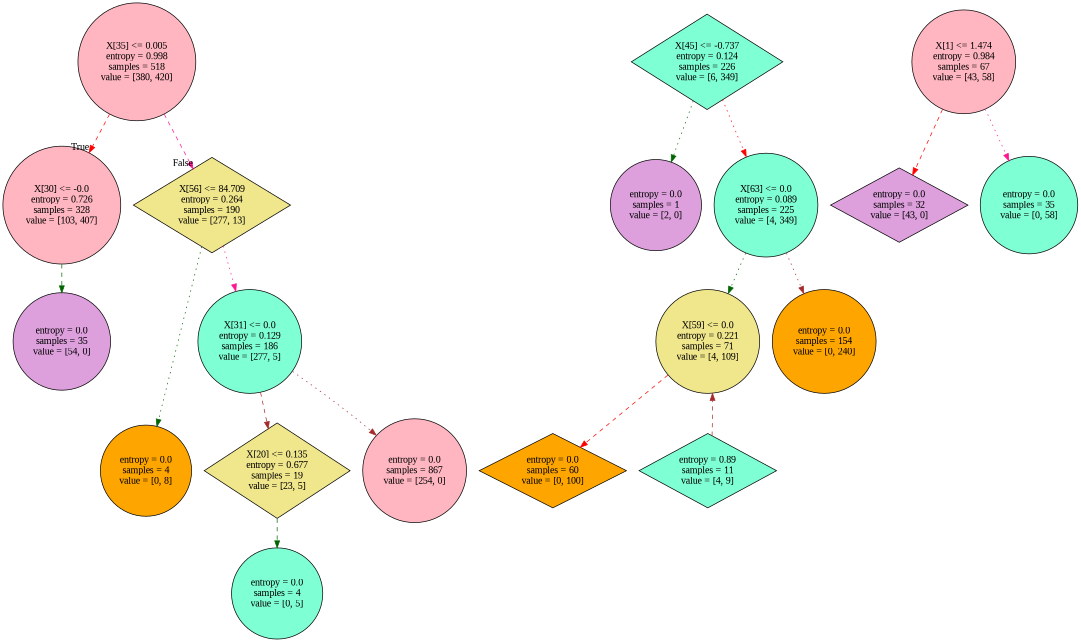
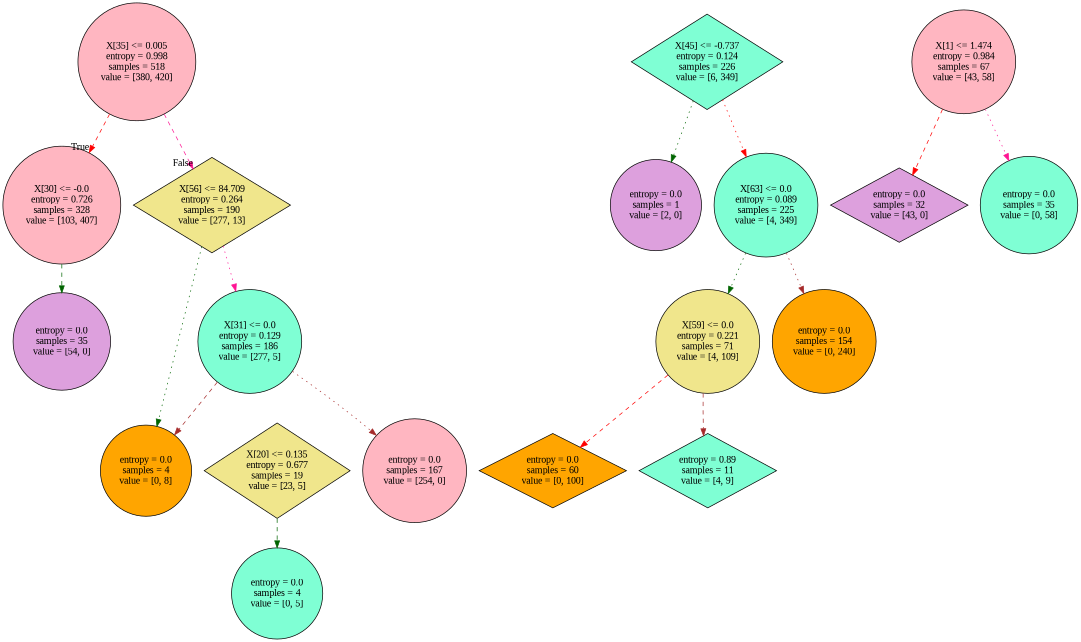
edge "X[31] <= 0.0 entropy = 0.129 samples = 186 value = [277, 5]" -> "X[20] <= 0.135 entropy = 0.677 samples = 19 value = [23, 5]": now "X[31] <= 0.0 entropy = 0.129 samples = 186 value = [277, 5]" -> "entropy = 0.0 samples = 4 value = [0, 8]"
edge "entropy = 0.89 samples = 11 value = [4, 9]" -> "X[59] <= 0.0 entropy = 0.221 samples = 71 value = [4, 109]": reversed
node "entropy = 0.0 samples = 867 value = [254, 0]": label "entropy = 0.0 samples = 867 value = [254, 0]" -> "entropy = 0.0 samples = 167 value = [254, 0]"
